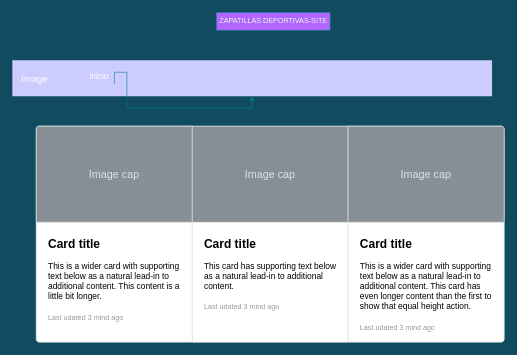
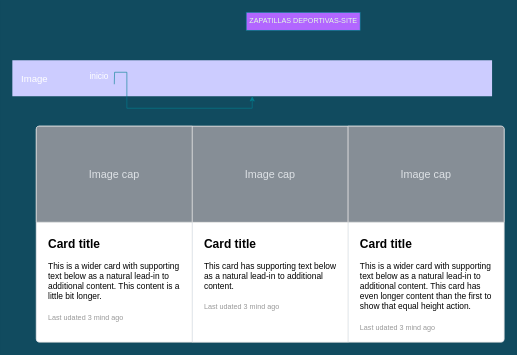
node "ZAPATILLAS DEPORTIVAS-SITE": moved (273, 21) -> (303, 21)
